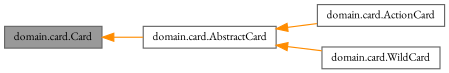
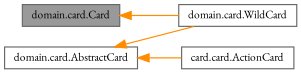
node "domain.card.ActionCard": label "domain.card.ActionCard" -> "card.card.ActionCard"
edge "domain.card.AbstractCard" -> "domain.card.Card": now "domain.card.WildCard" -> "domain.card.Card"
